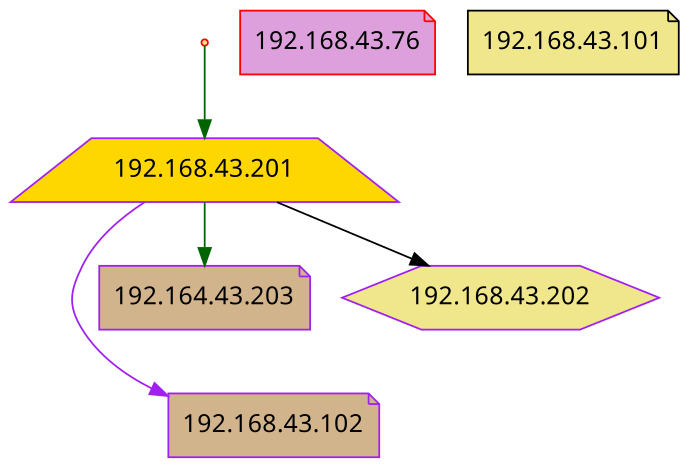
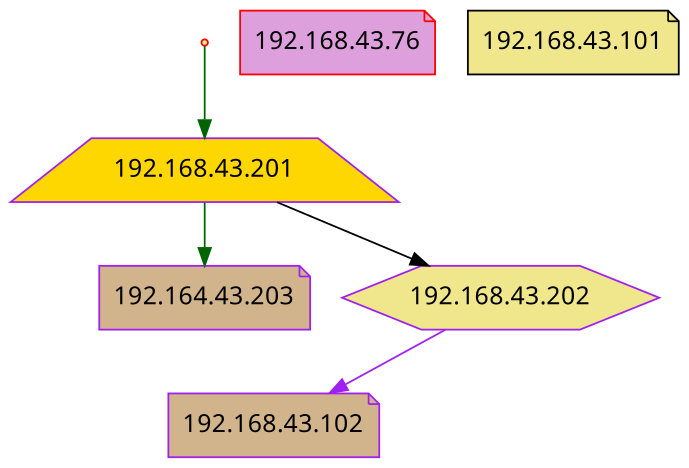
edge "192.168.43.201" -> "192.168.43.102": now "192.168.43.202" -> "192.168.43.102"
